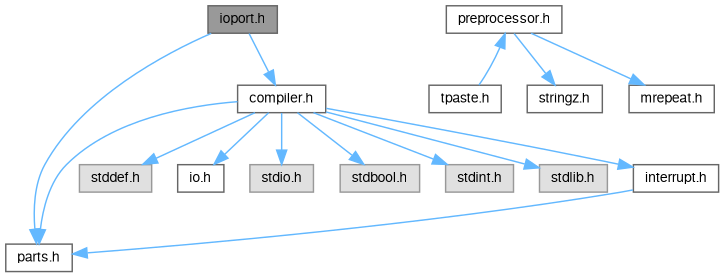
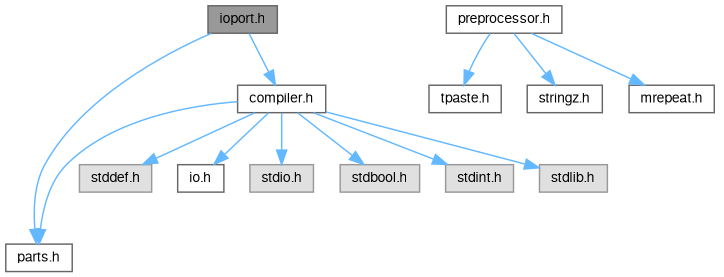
edge "tpaste.h" -> "preprocessor.h": reversed
node "interrupt.h": removed
